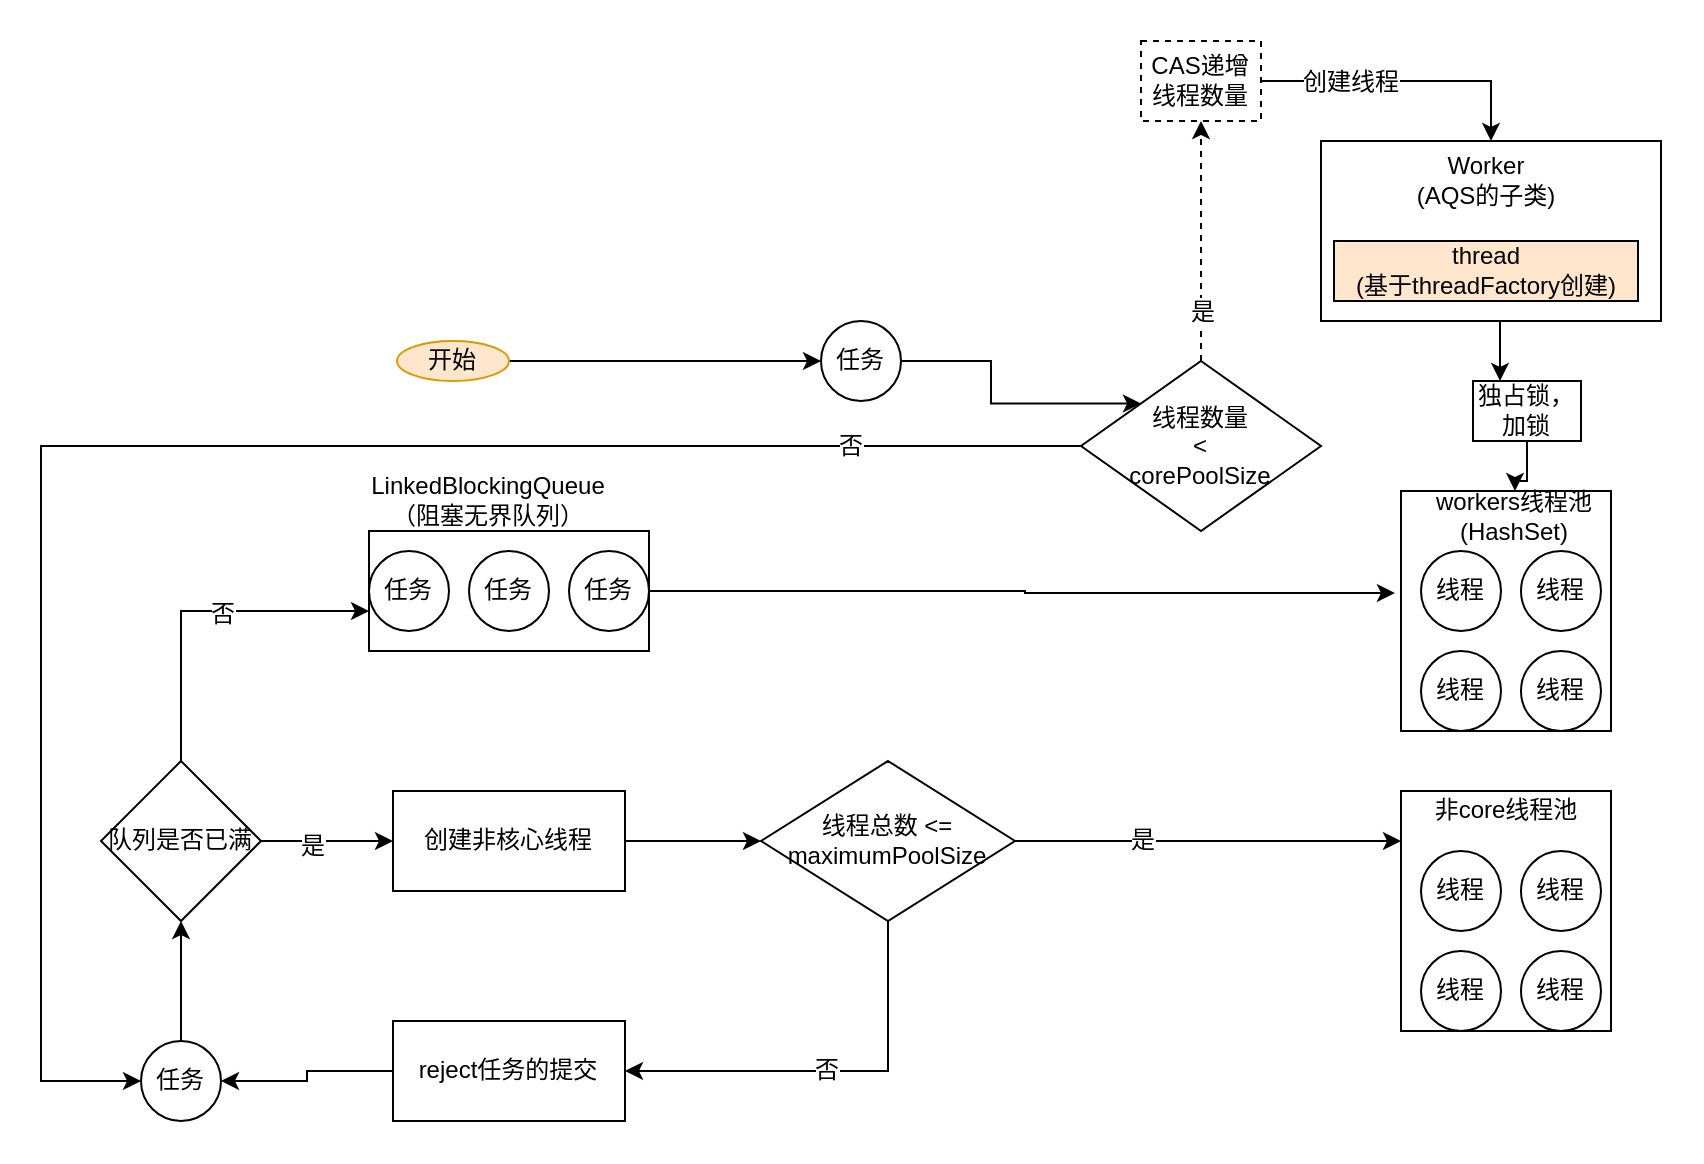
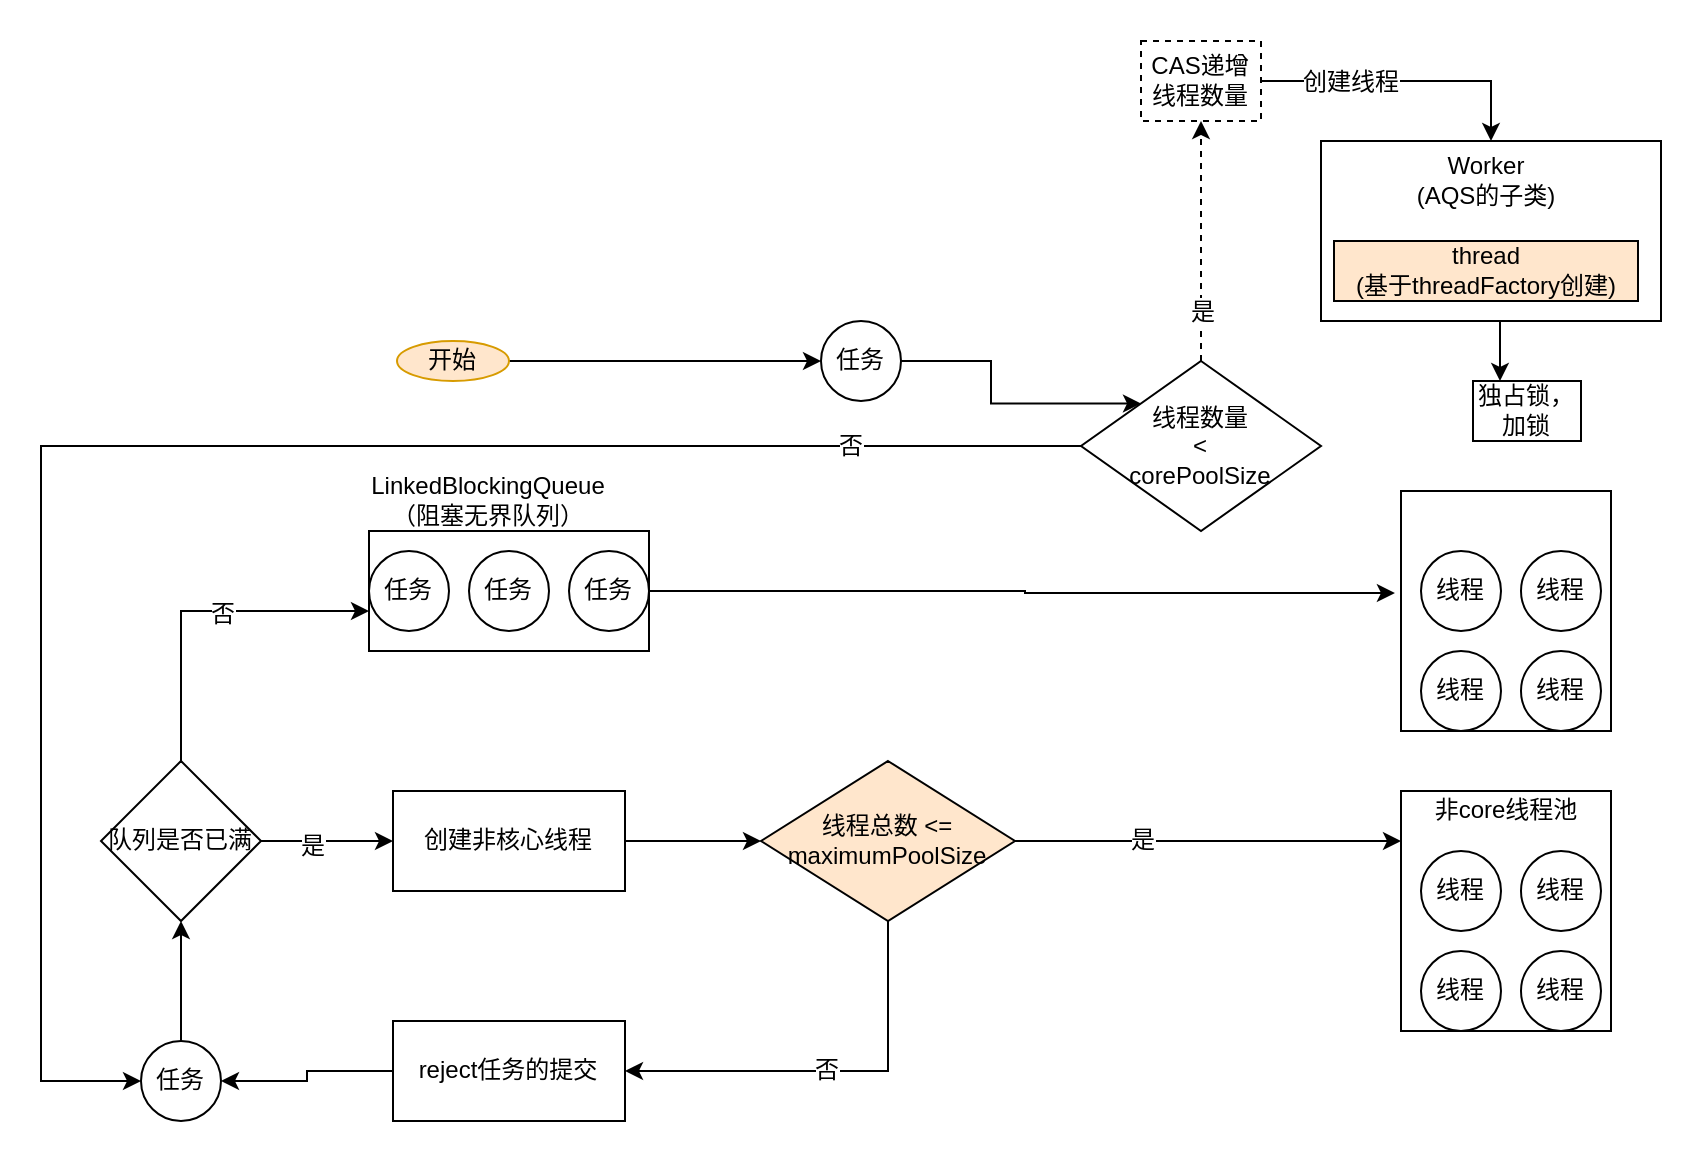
edge "独占锁，加锁" -> "workers线程池 (HashSet)": removed
node "workers线程池 (HashSet)": removed
node "线程总数 <= maximumPoolSize": fillcolor #ffffff -> #ffe6cc
